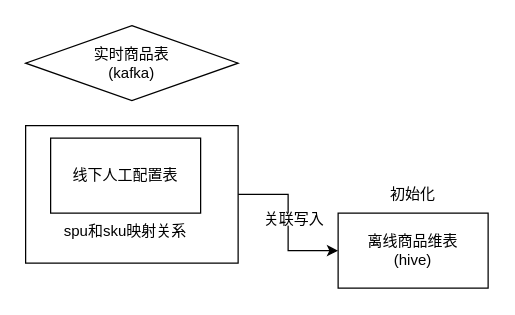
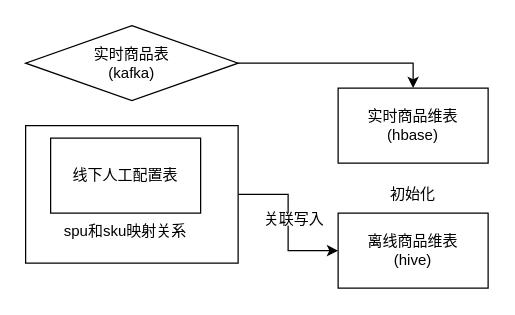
edge "实时商品表 (kafka)" -> "实时商品维表 (hbase)": added
node "实时商品维表 (hbase)": added
